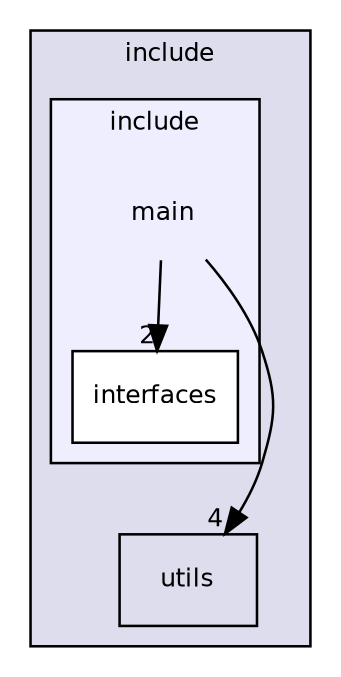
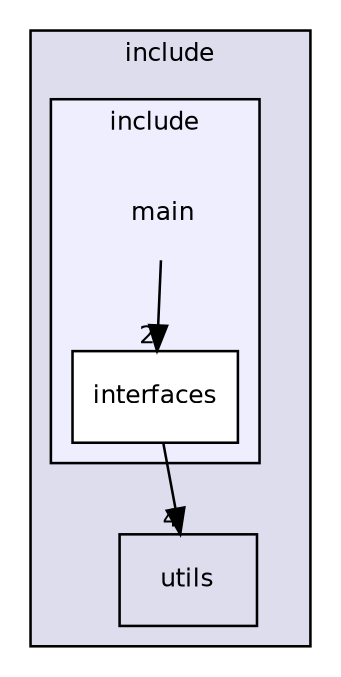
edge "main" -> "utils": now "interfaces" -> "utils"
